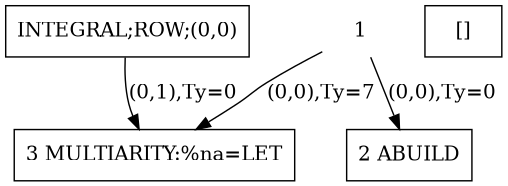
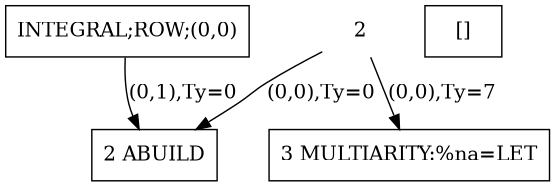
node "1": label "1" -> "2"
edge "INTEGRAL;ROW;(0,0)" -> "3 MULTIARITY:%na=LET": now "INTEGRAL;ROW;(0,0)" -> "2 ABUILD"
